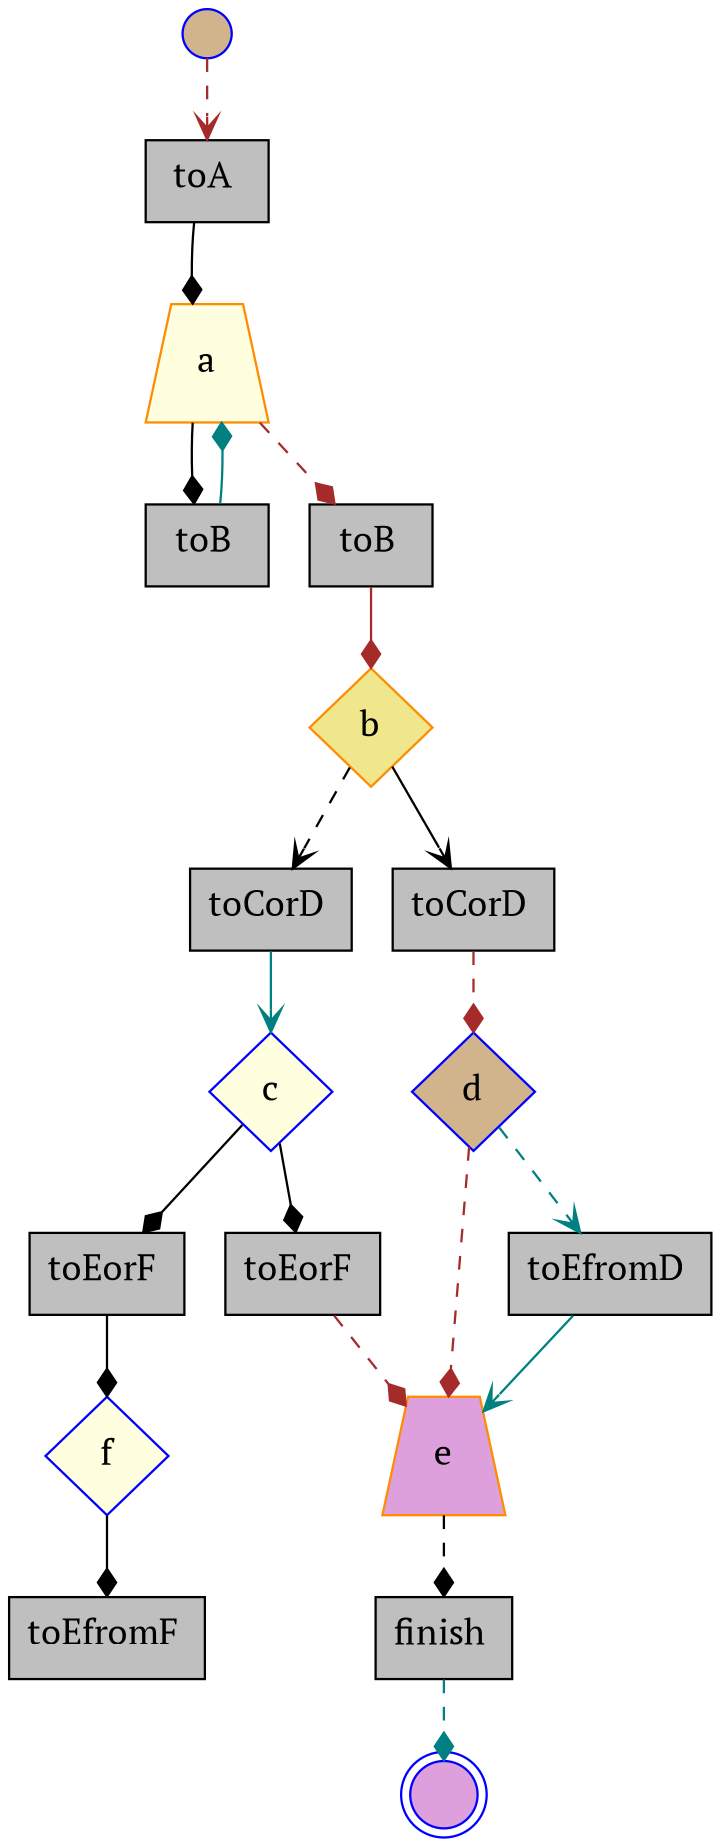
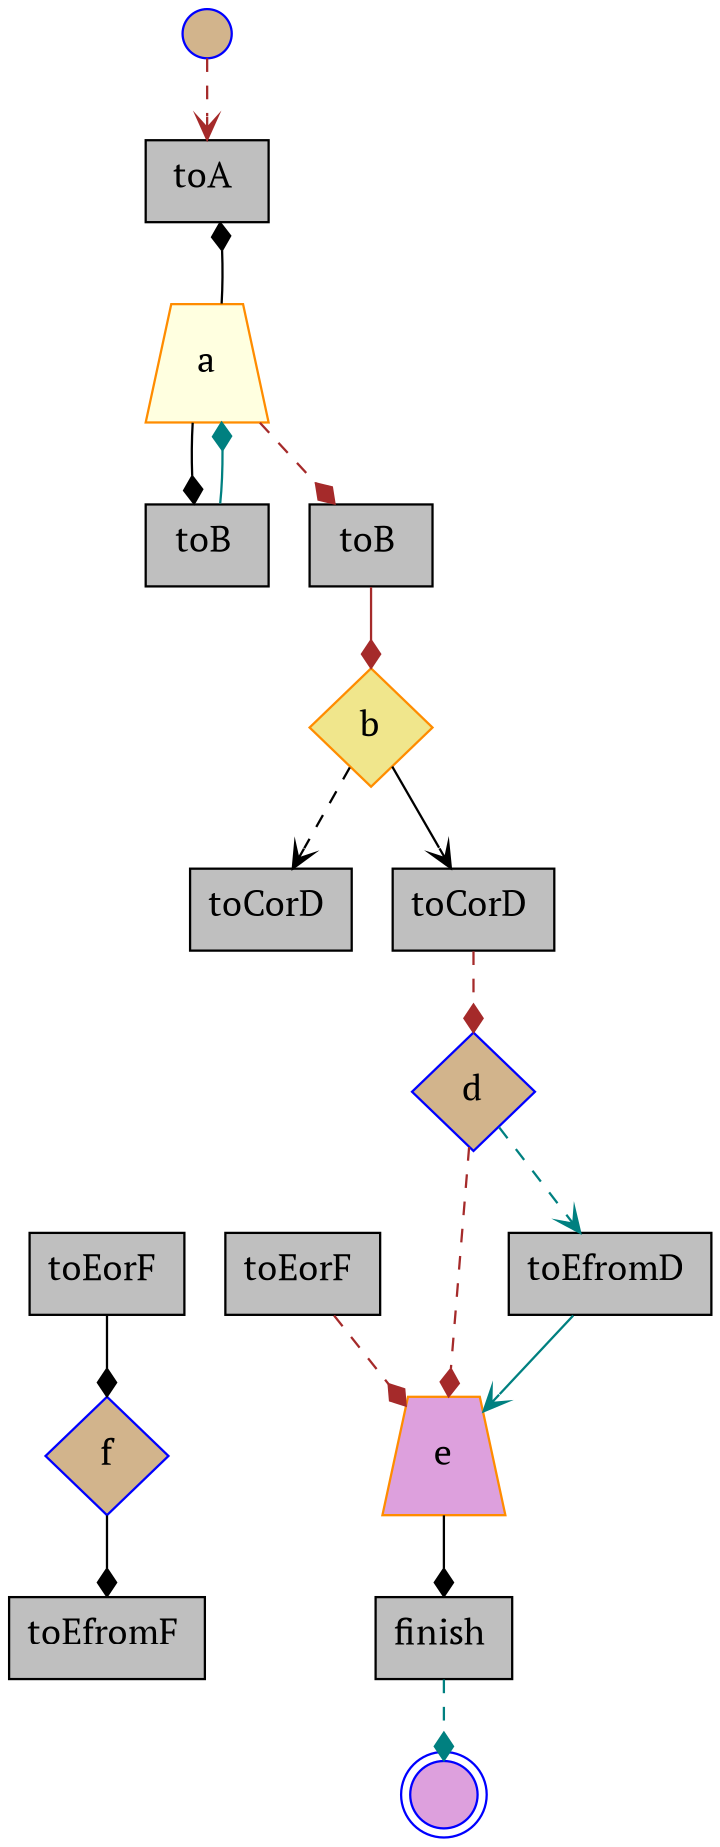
edge "toA" -> "a": reversed
node "c": removed
node "f": fillcolor lightyellow -> tan
edge "e" -> "finish": style dashed -> solid
